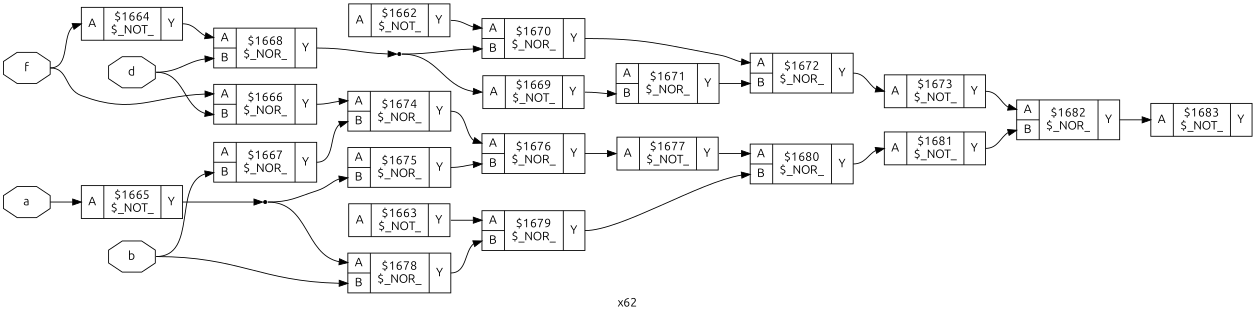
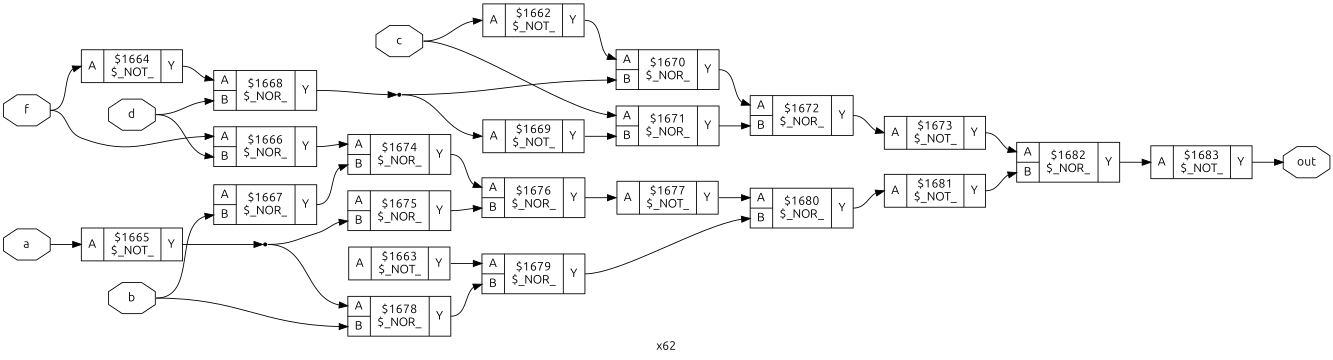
node "c": added
node "out": added
